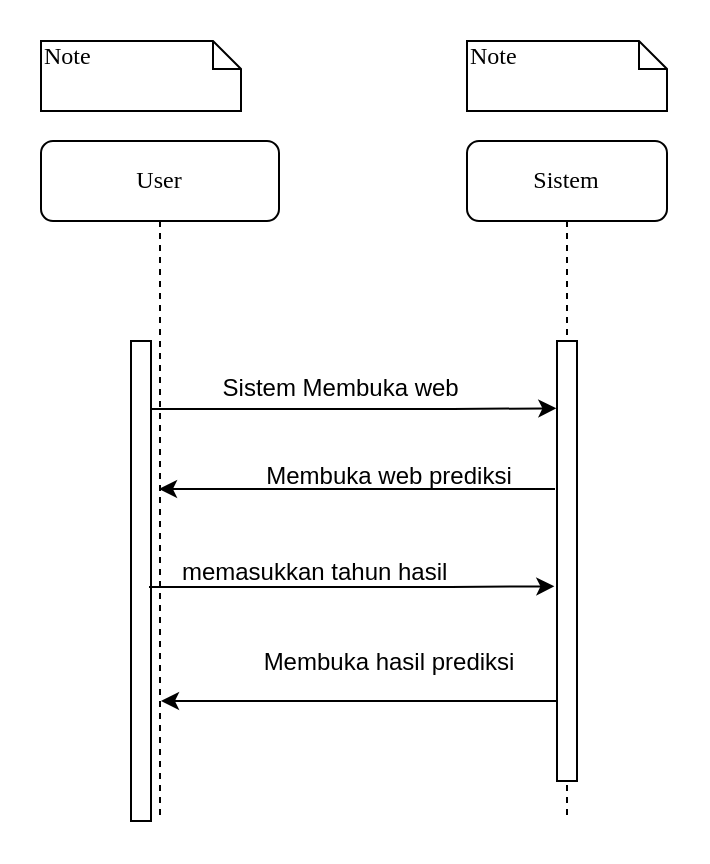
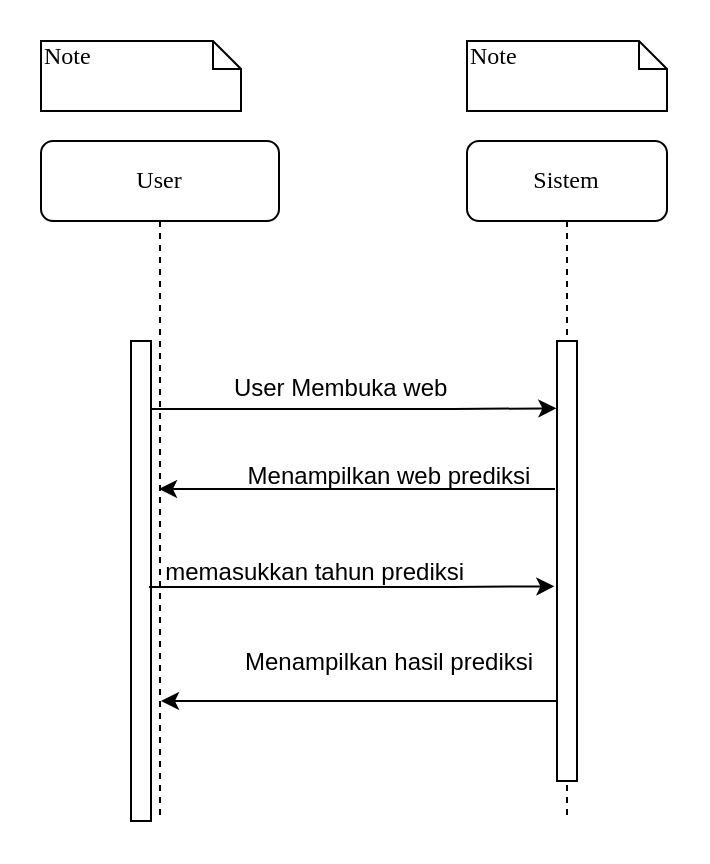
node "Sistem Membuka web": label "Sistem Membuka web" -> "User Membuka web"
node "Membuka web prediksi": label "Membuka web prediksi" -> "Menampilkan web prediksi"
node "memasukkan tahun hasil": label "memasukkan tahun hasil" -> "memasukkan tahun prediksi"
node "Membuka hasil prediksi": label "Membuka hasil prediksi" -> "Menampilkan hasil prediksi"
